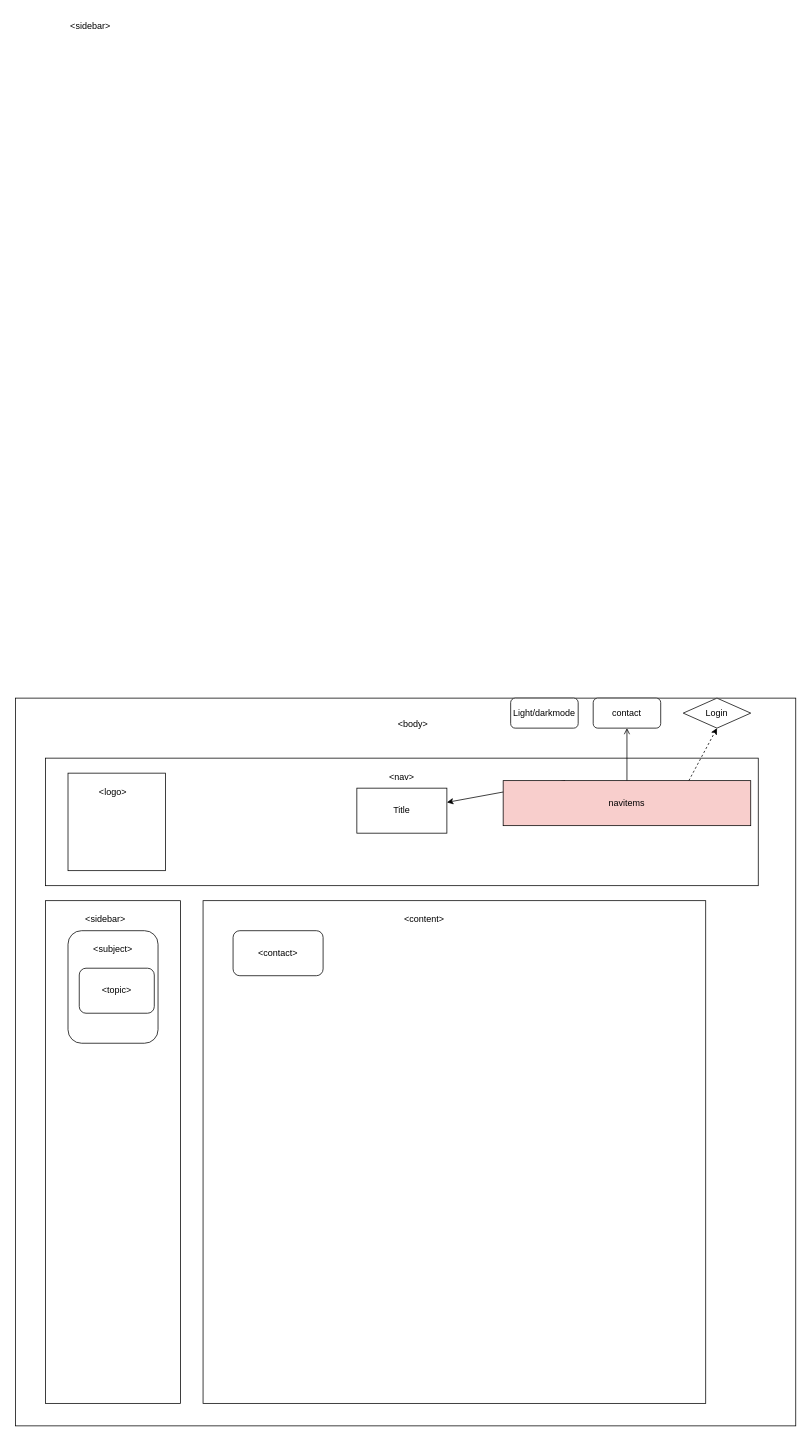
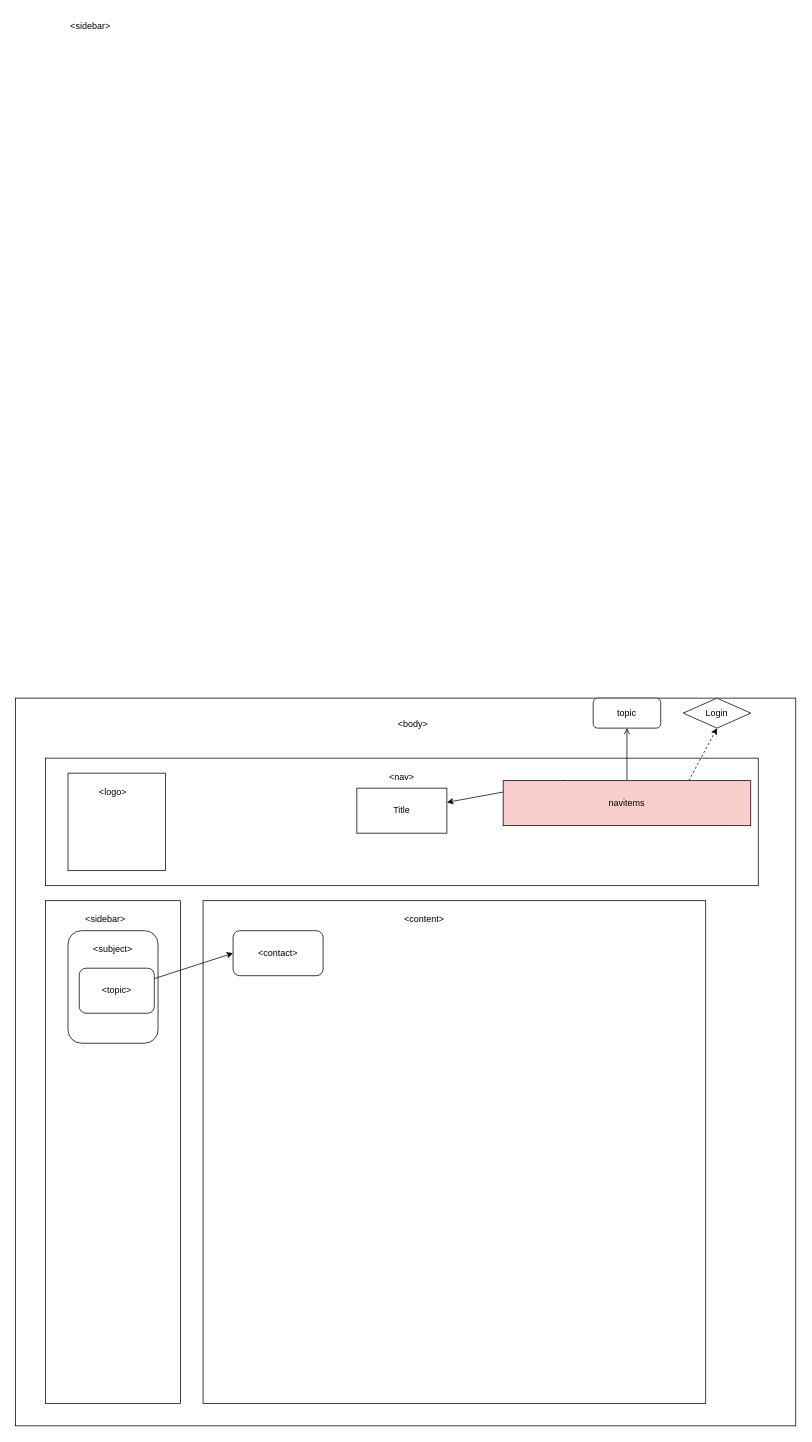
node "Light/darkmode": removed
node "contact": label "contact" -> "topic"
edge "<topic>" -> "<contact>": added
